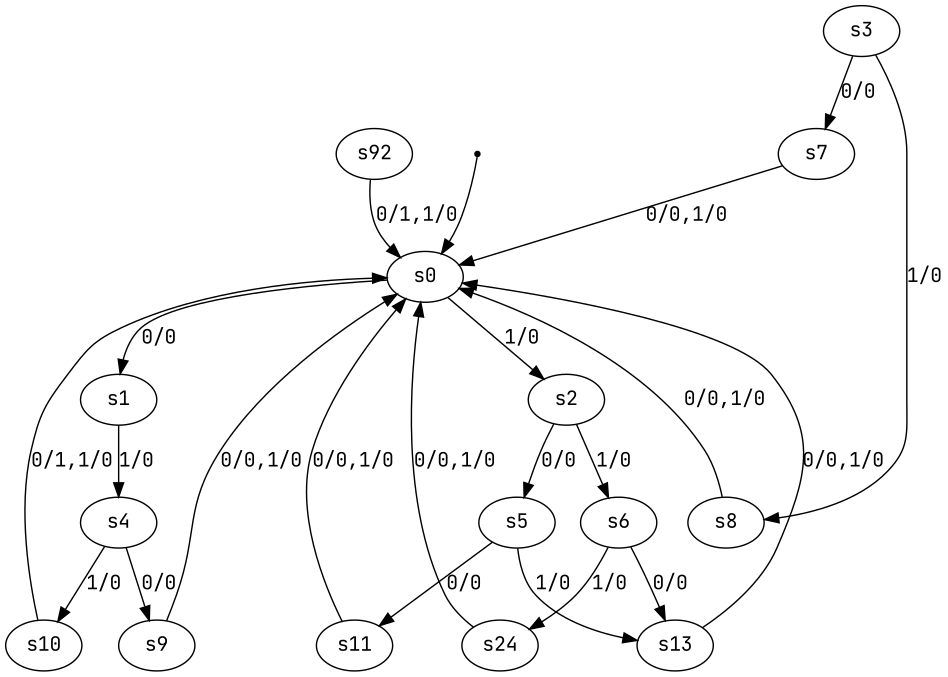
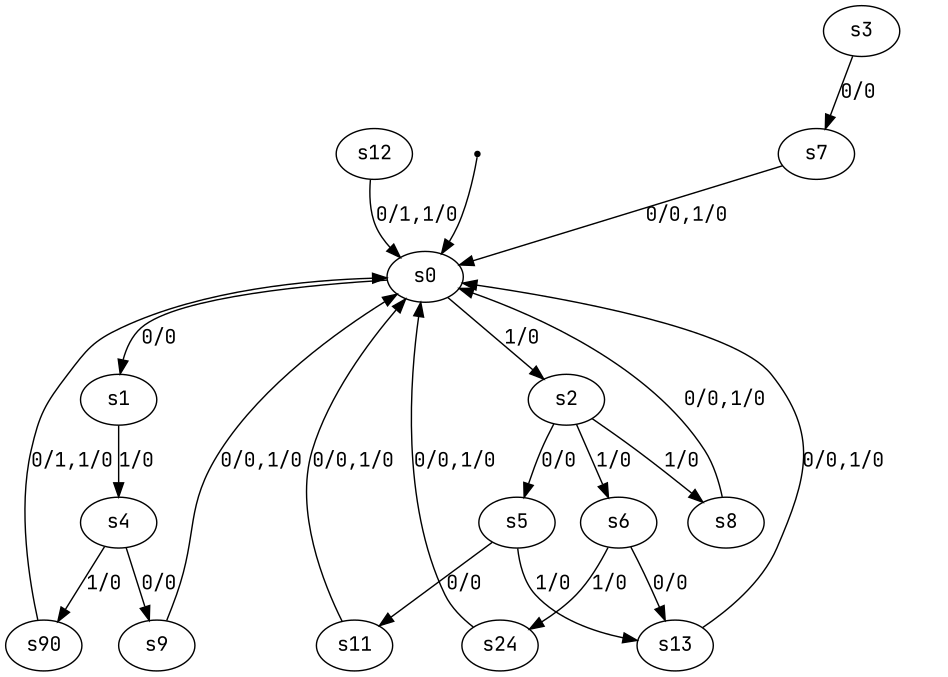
node "s92": label "s92" -> "s12"
edge "s3" -> "s8": now "s2" -> "s8"
node "s10": label "s10" -> "s90"
